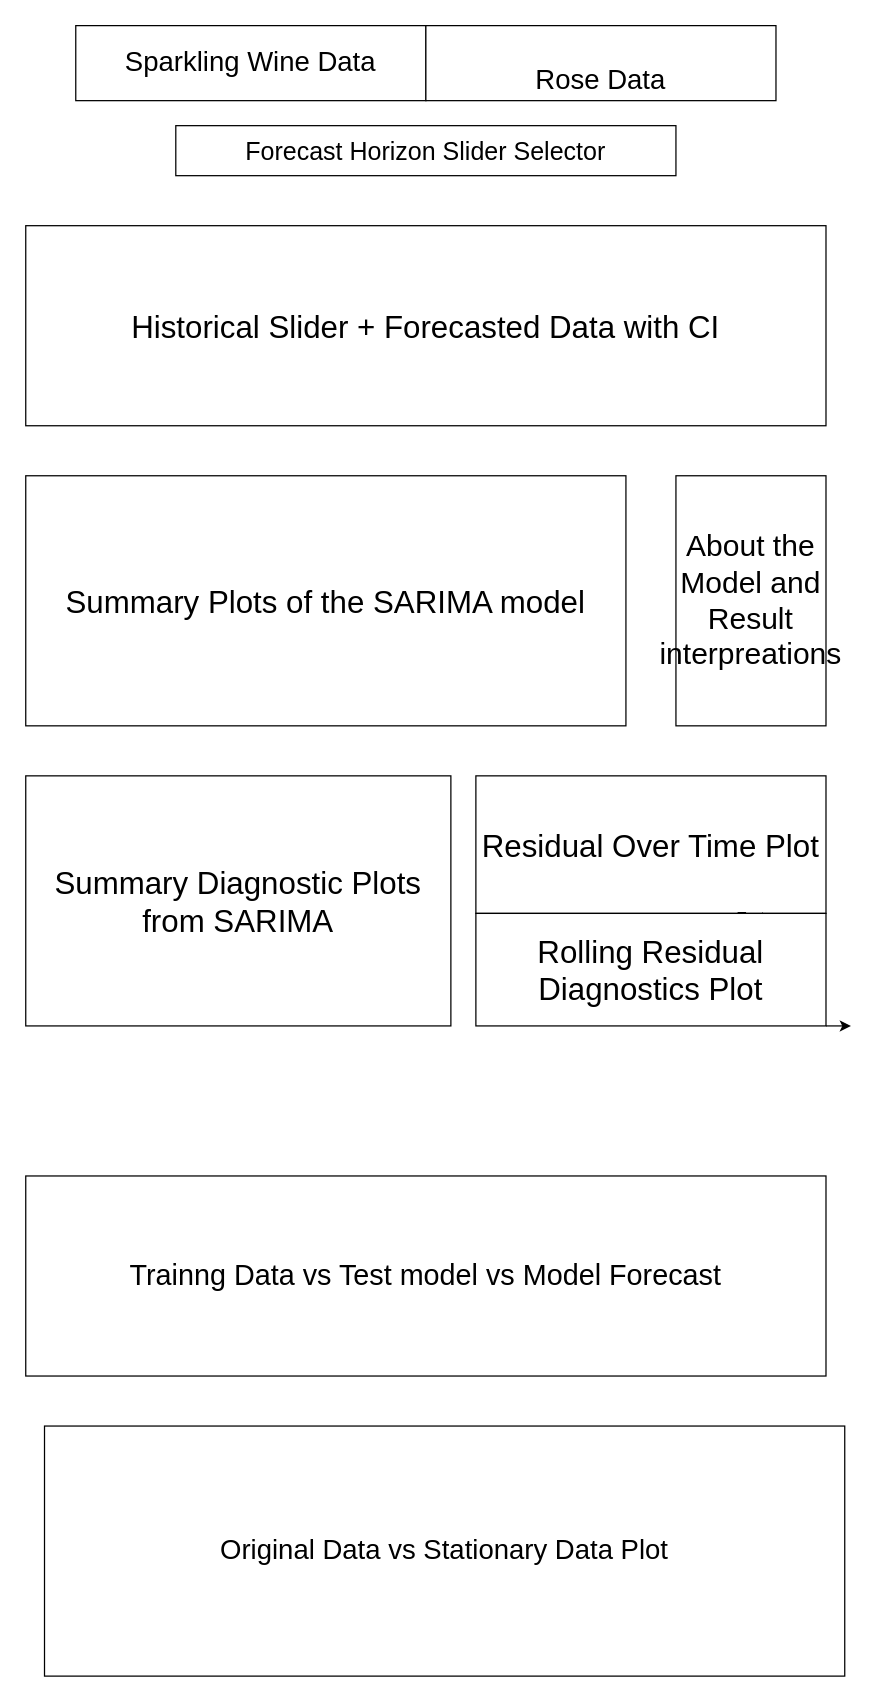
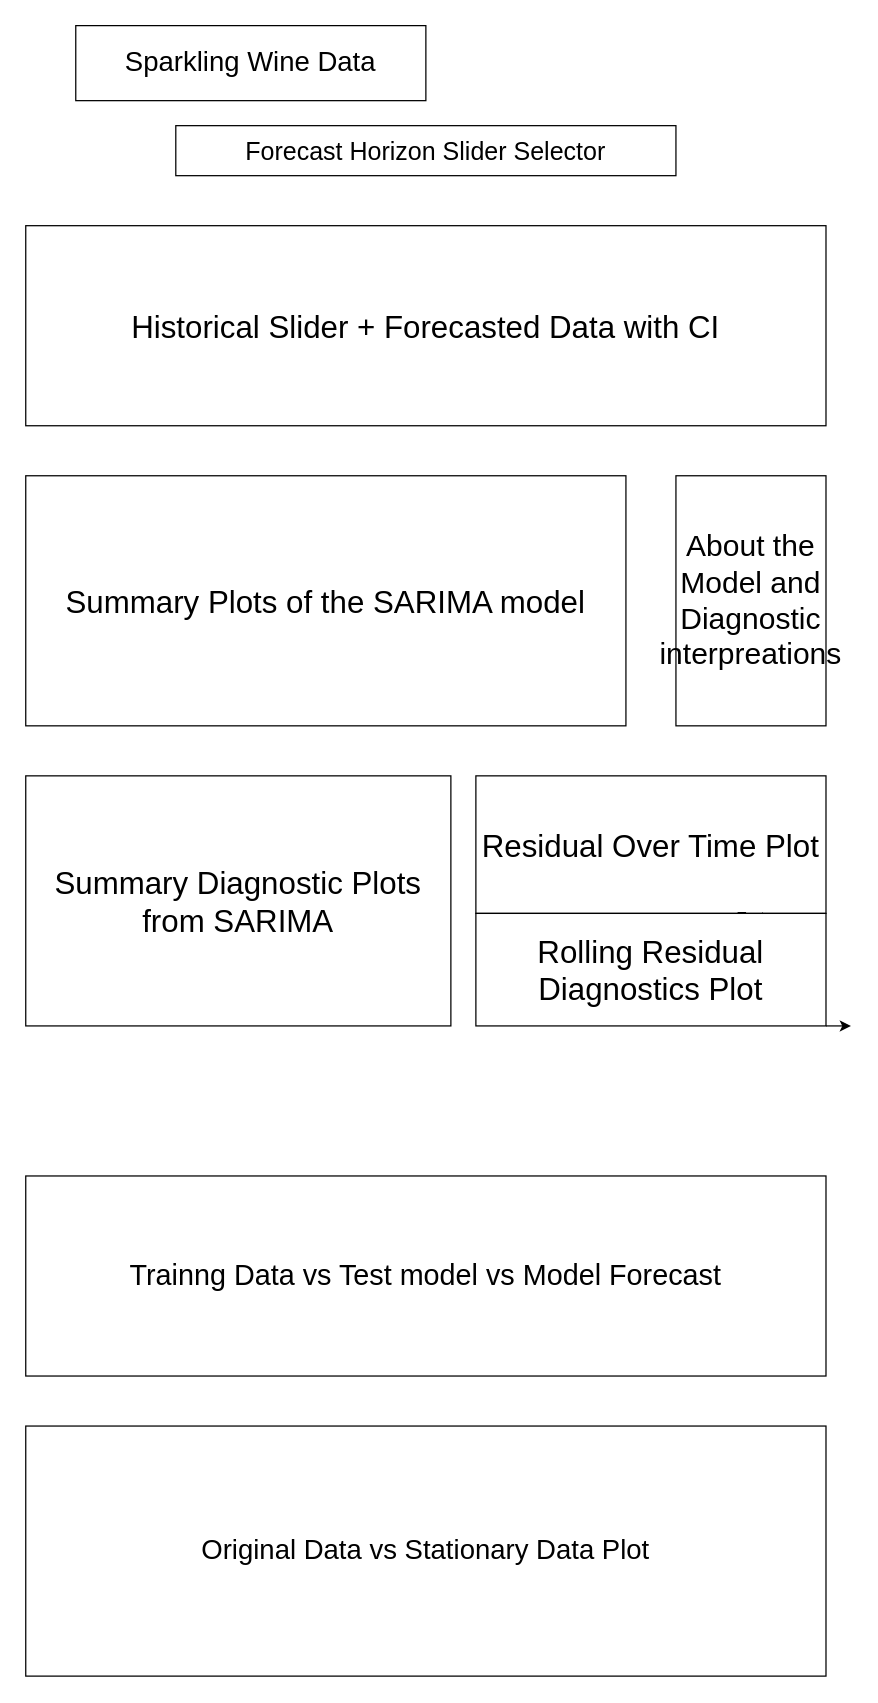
node "Rose Data": removed
node "About the Model and Result interpreations": label "About the Model and Result interpreations" -> "About the Model and Diagnostic interpreations"
node "Original Data vs Stationary Data Plot": moved (444, 1551) -> (426, 1551)
